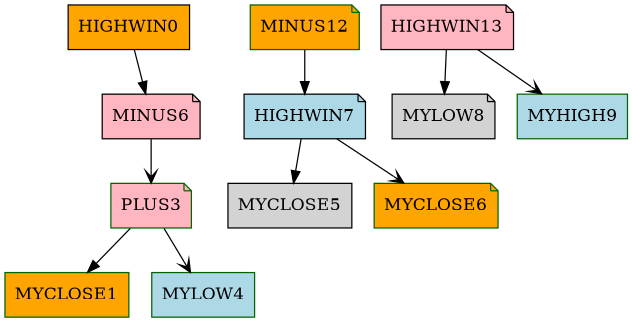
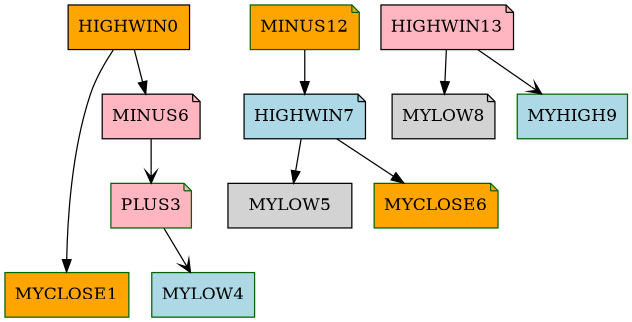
edge "HIGHWIN7" -> "MYCLOSE6": arrowhead vee -> normal
node "MYCLOSE5": label "MYCLOSE5" -> "MYLOW5"
edge "PLUS3" -> "MYCLOSE1": now "HIGHWIN0" -> "MYCLOSE1"
